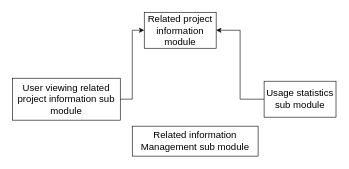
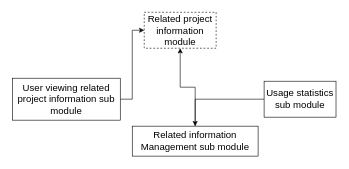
node "Related project information module": style solid -> dashed
edge "Usage statistics sub module" -> "Related project information module": now "Usage statistics sub module" -> "Related information Management sub module"
edge "Related information Management sub module" -> "Related project information module": added
